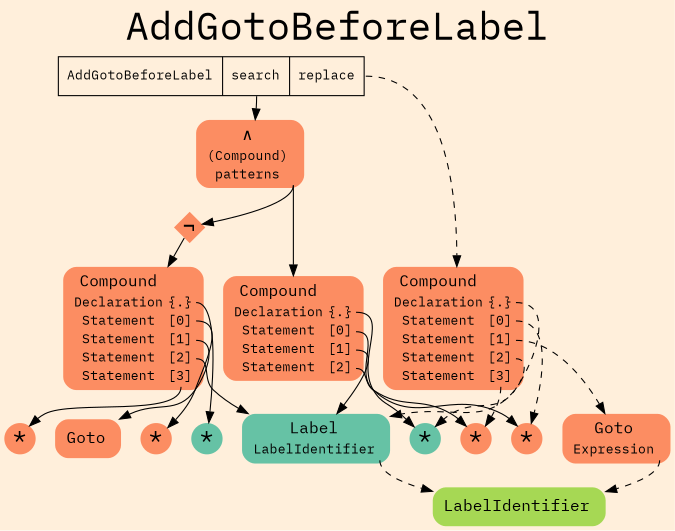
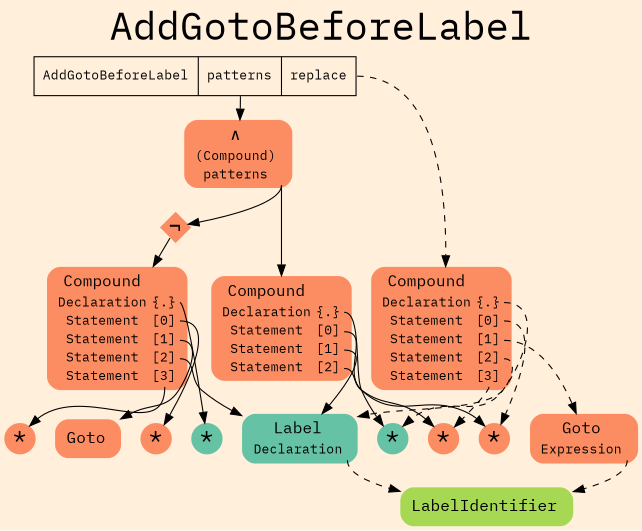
node "AddGotoBeforeLabel": text "search" -> "patterns"
node "Label": text "LabelIdentifier" -> "Declaration"
